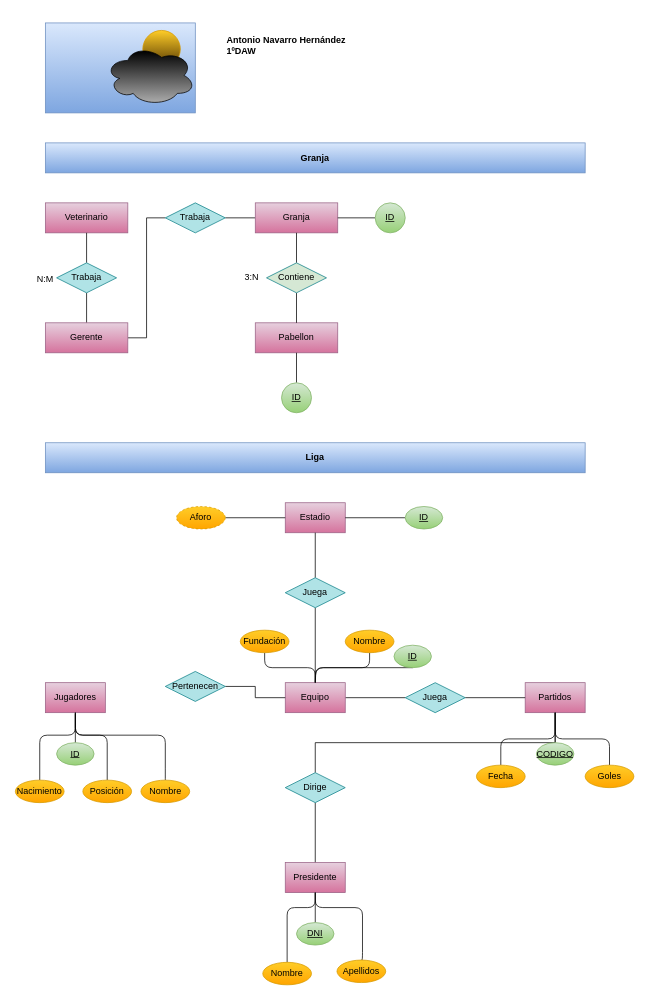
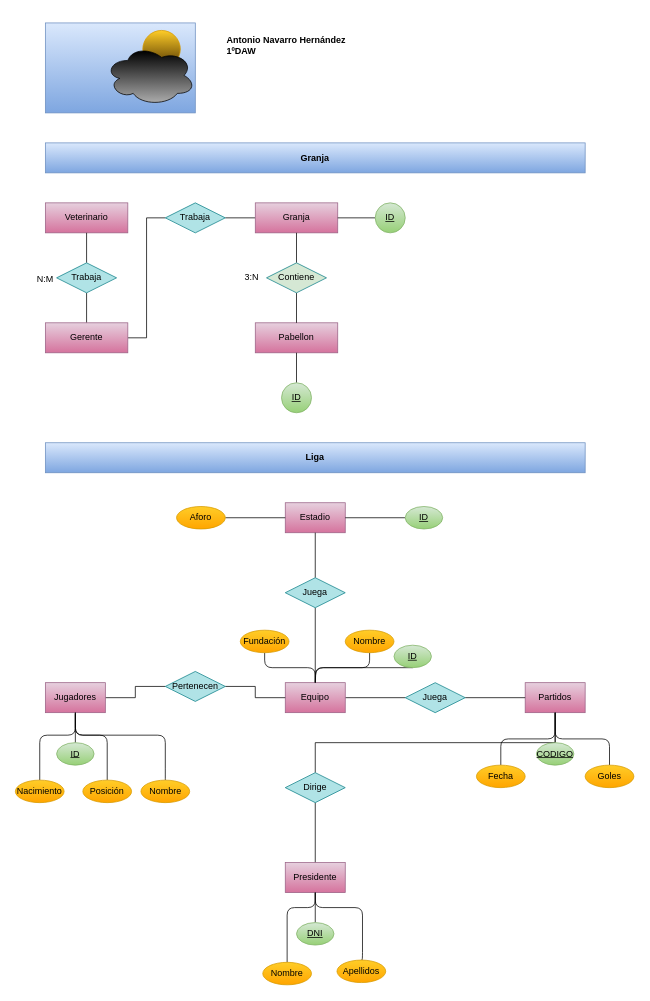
node "Aforo": style dashed -> solid
edge "Pertenecen" -- "Jugadores": added
